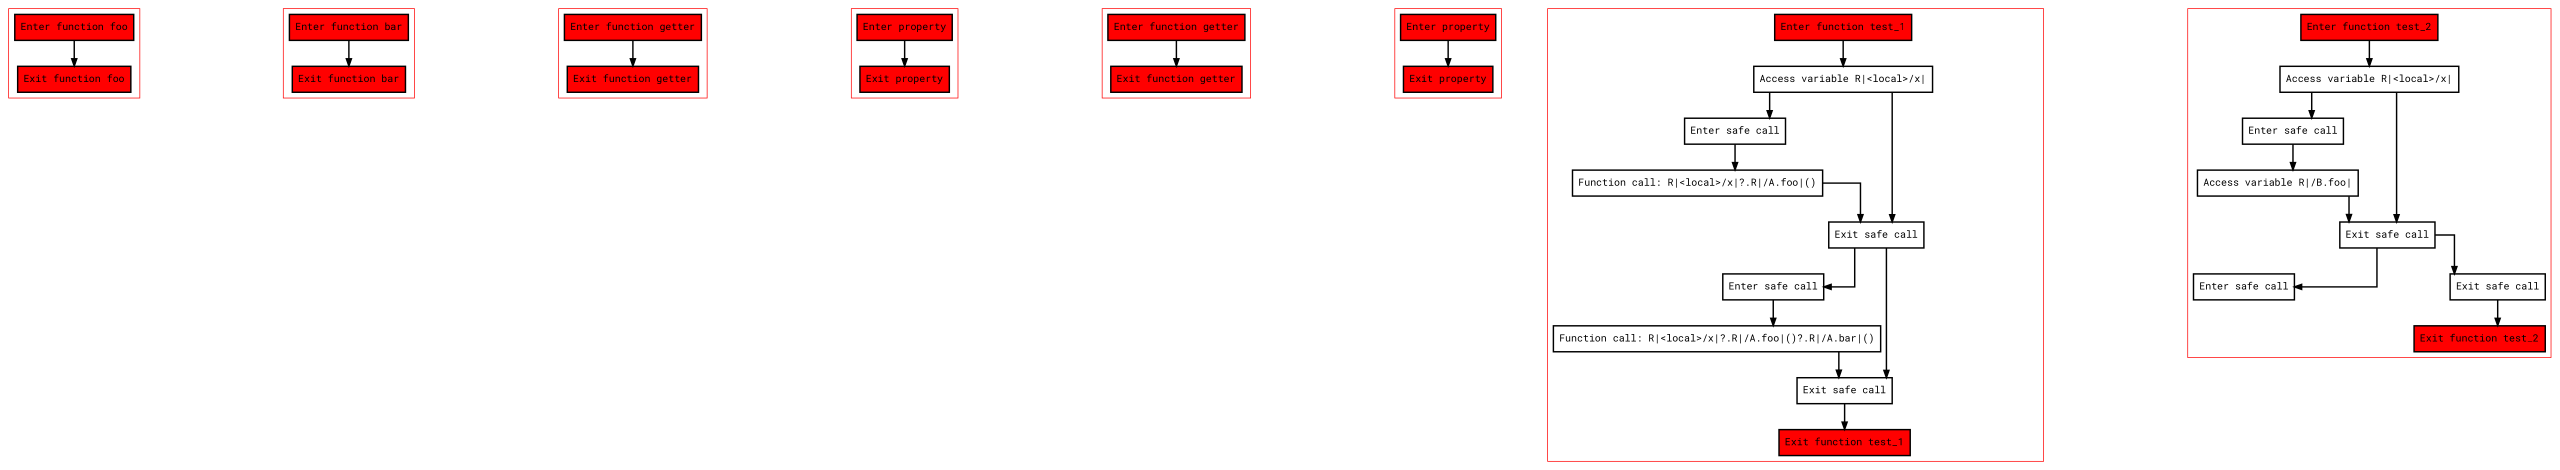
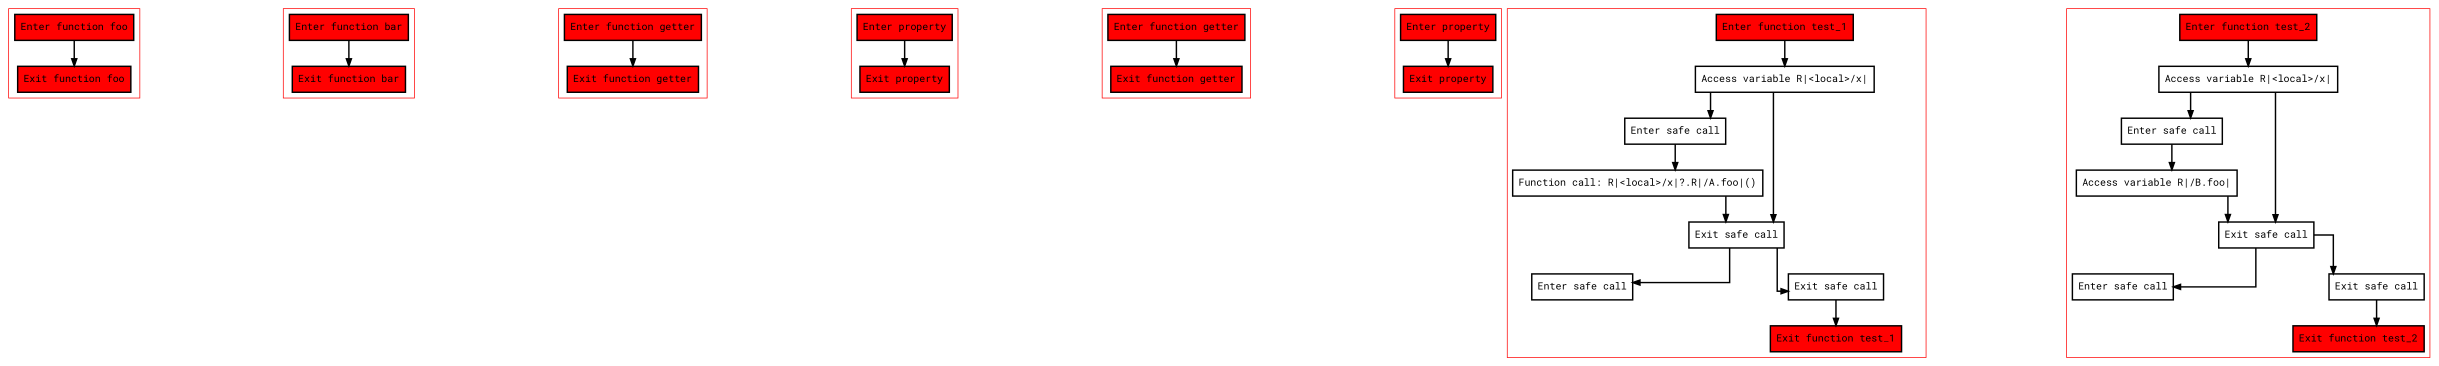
node "Function call: R|<local>/x|?.R|/A.foo|()?.R|/A.bar|()": removed
